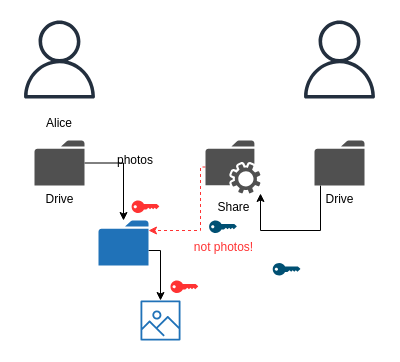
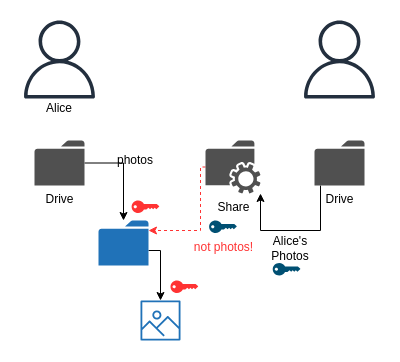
node "Alice": moved (60, 124) -> (60, 109)
node "Alice's Photos": added
